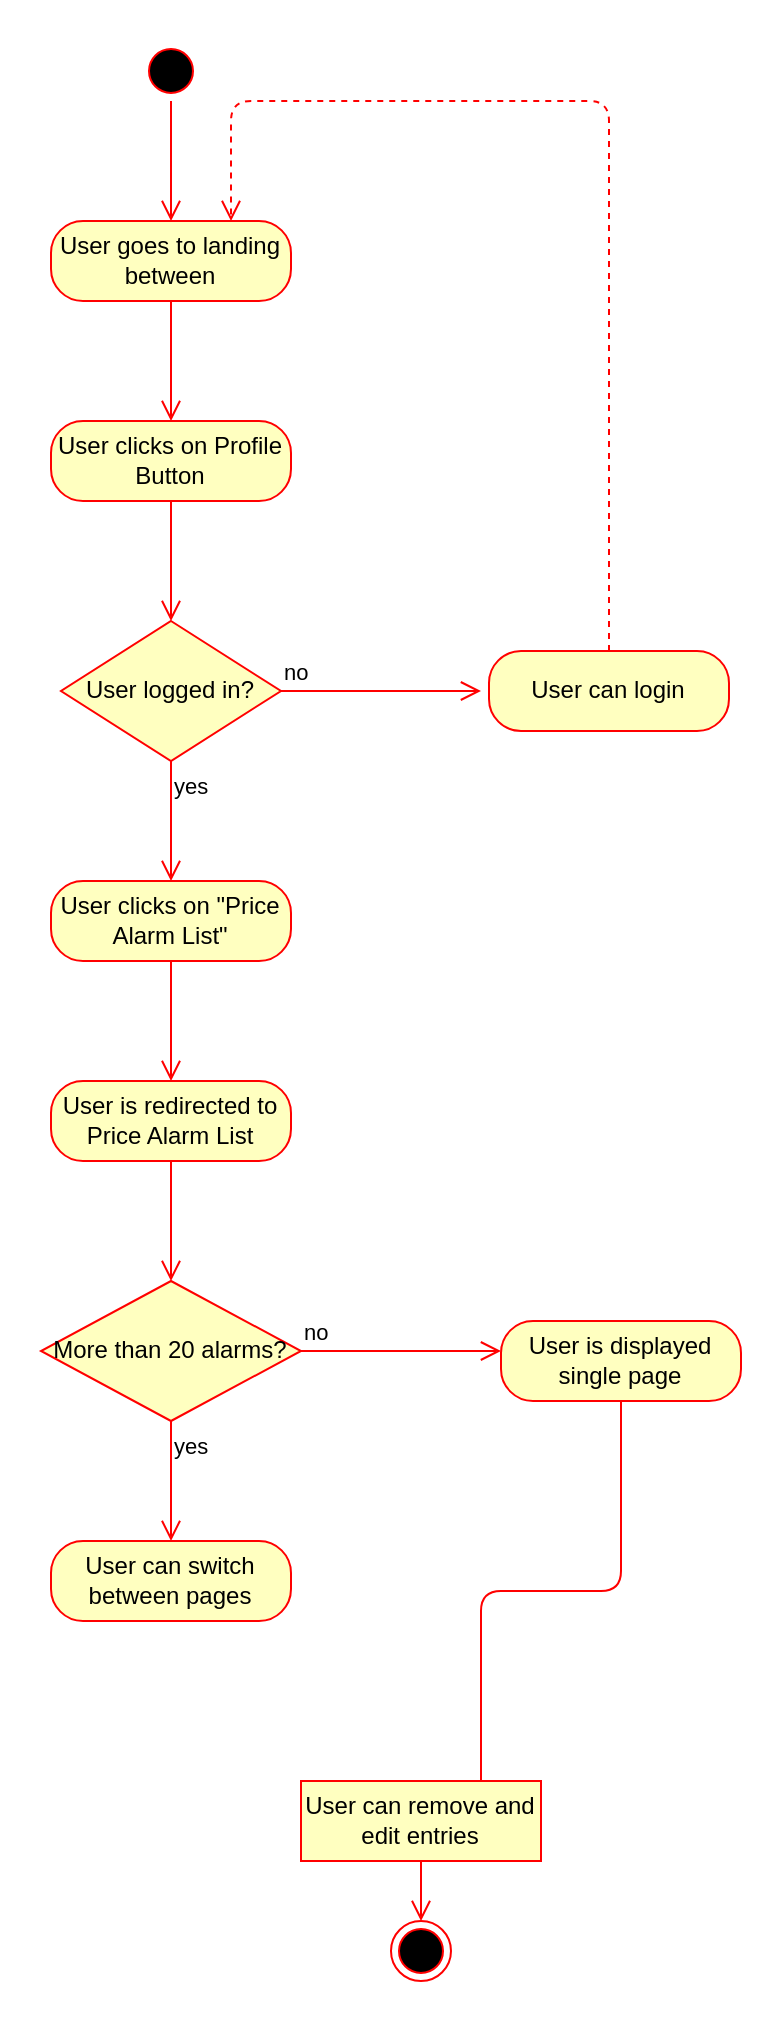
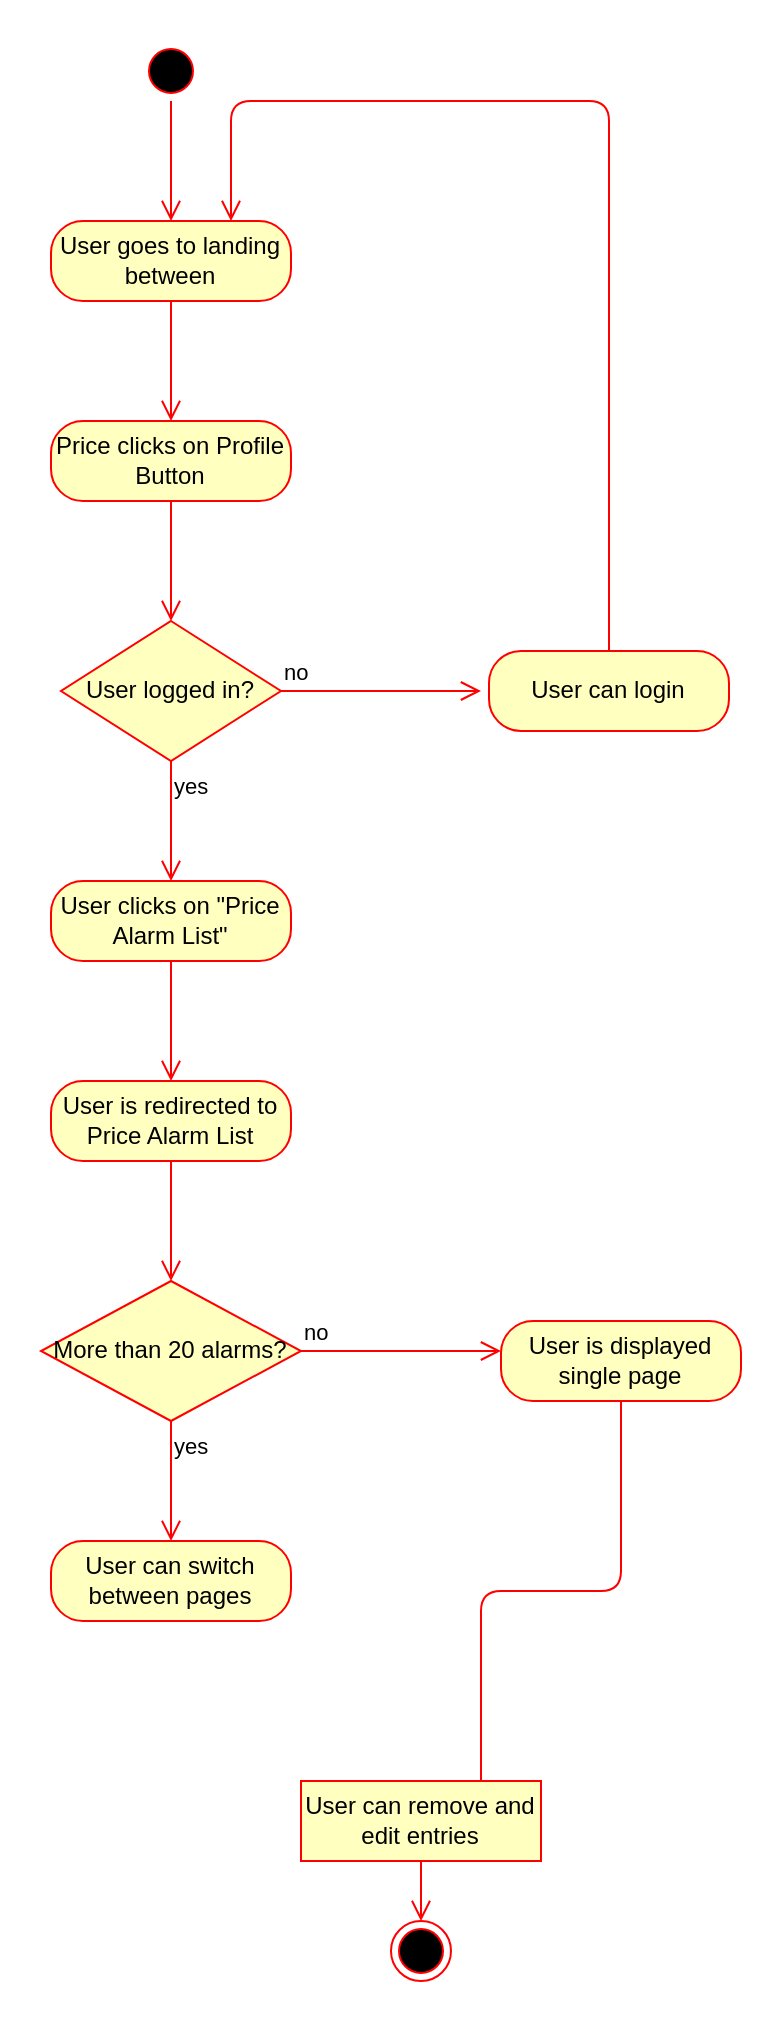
edge "User can login" -> "User goes to landing between": style dashed -> solid
node "User clicks on Profile Button": label "User clicks on Profile Button" -> "Price clicks on Profile Button"
